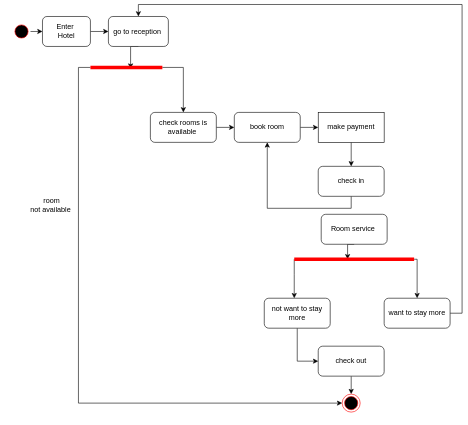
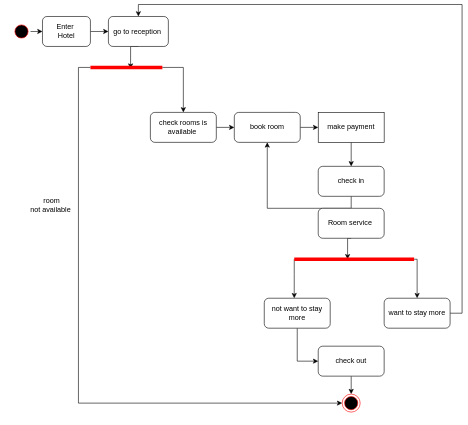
node "Room service": moved (354, 230) -> (351, 224)
